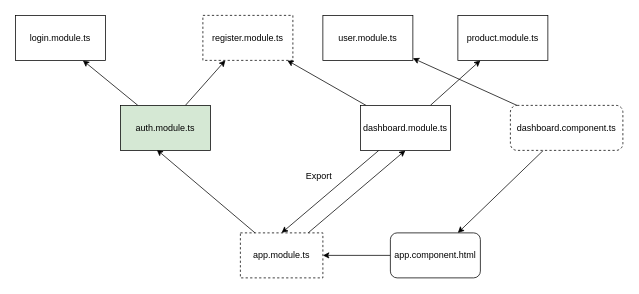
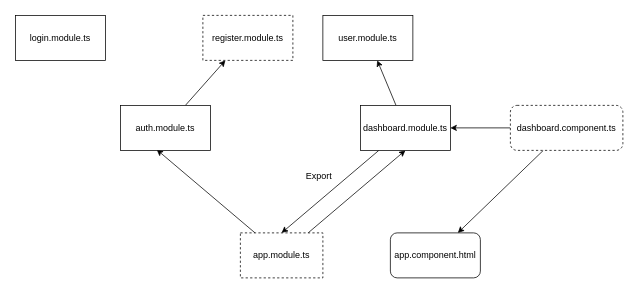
node "product.module.ts": removed
edge "dashboard.component.ts" -> "user.module.ts": now "dashboard.component.ts" -> "dashboard.module.ts"
edge "auth.module.ts" -> "login.module.ts": removed
edge "dashboard.module.ts" -> "register.module.ts": now "dashboard.module.ts" -> "user.module.ts"
edge "dashboard.module.ts" -> "product.module.ts": removed
node "auth.module.ts": fillcolor #d5e8d4 -> #ffffff
edge "app.component.html" -> "app.module.ts": removed
